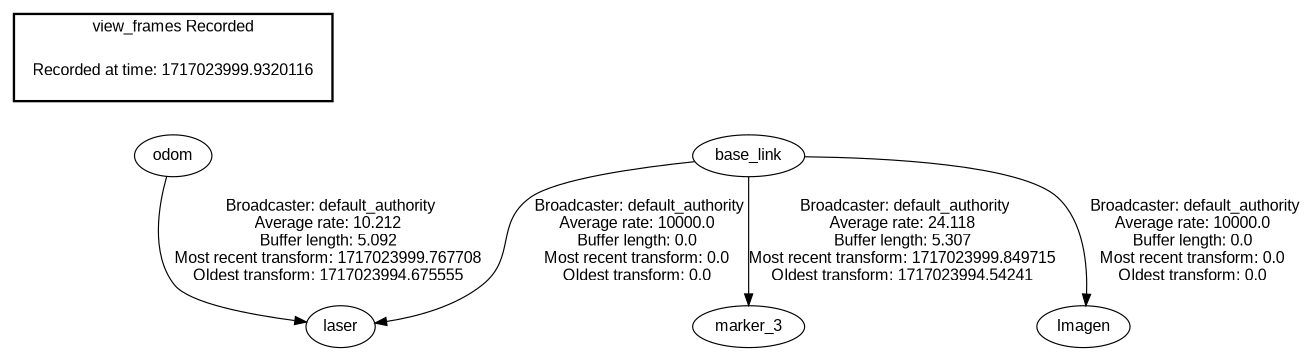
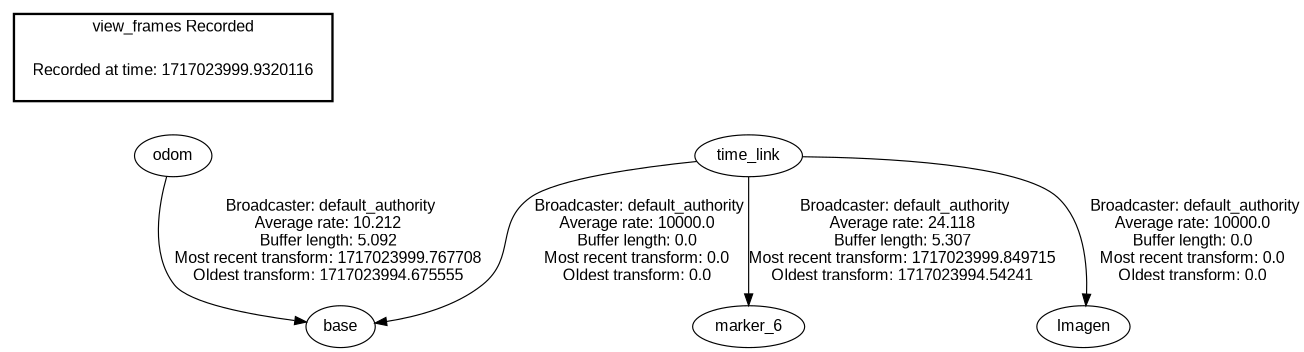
node "base_link": label "base_link" -> "time_link"
node "laser": label "laser" -> "base"
node "marker_3": label "marker_3" -> "marker_6"
